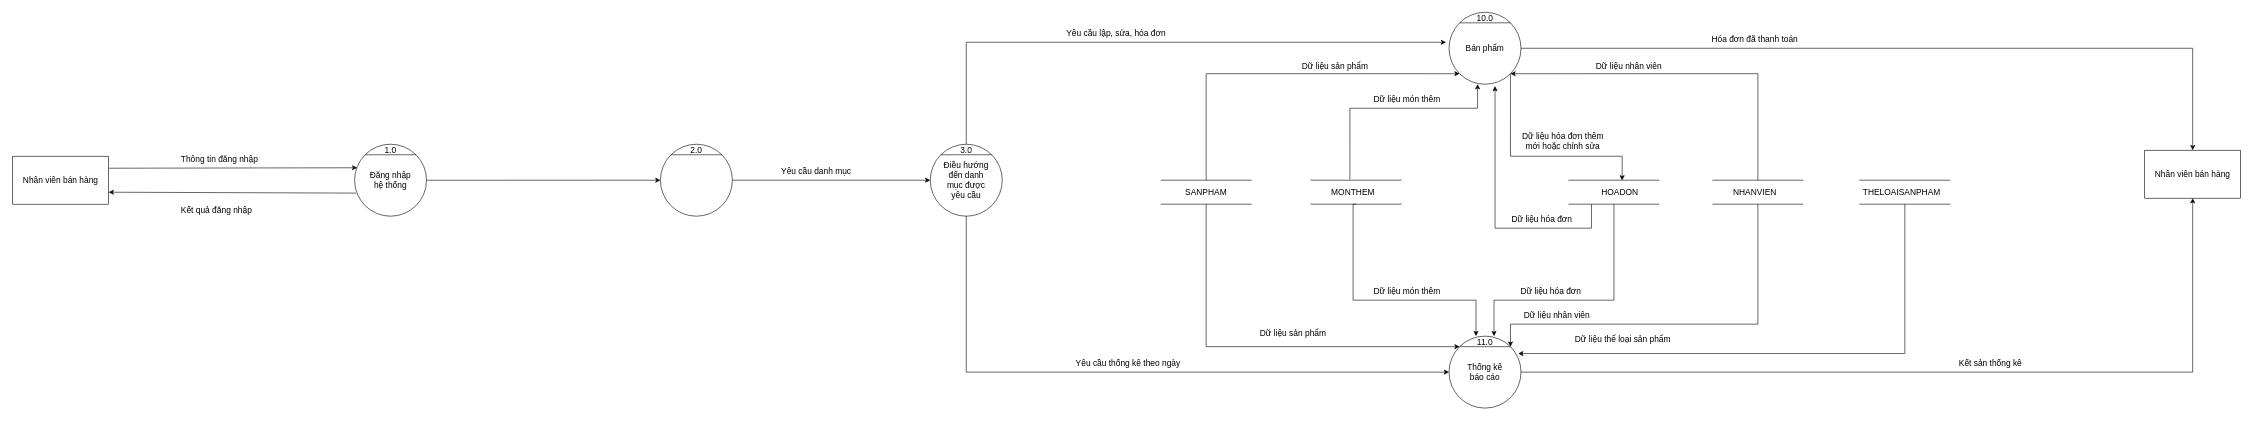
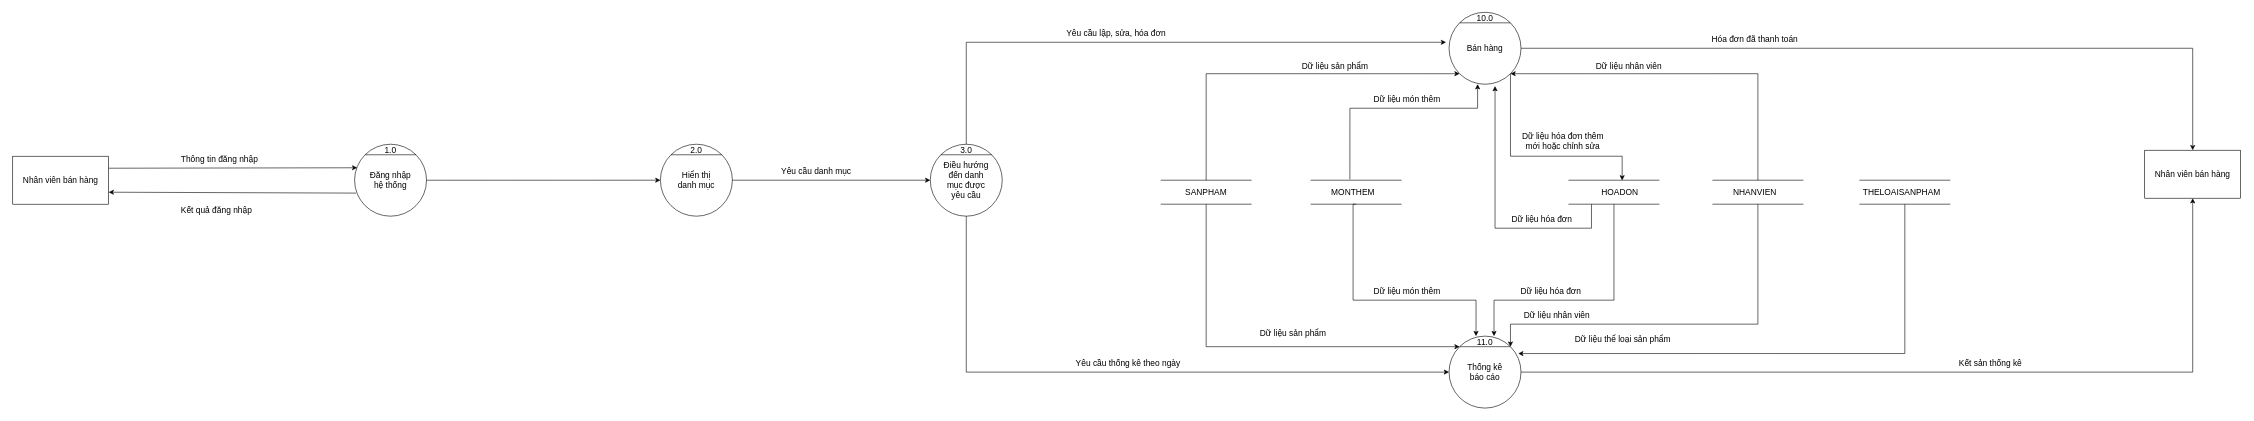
node "Bán phẩm": label "Bán phẩm" -> "Bán hàng"
node "Hiển thị danh mục": added
